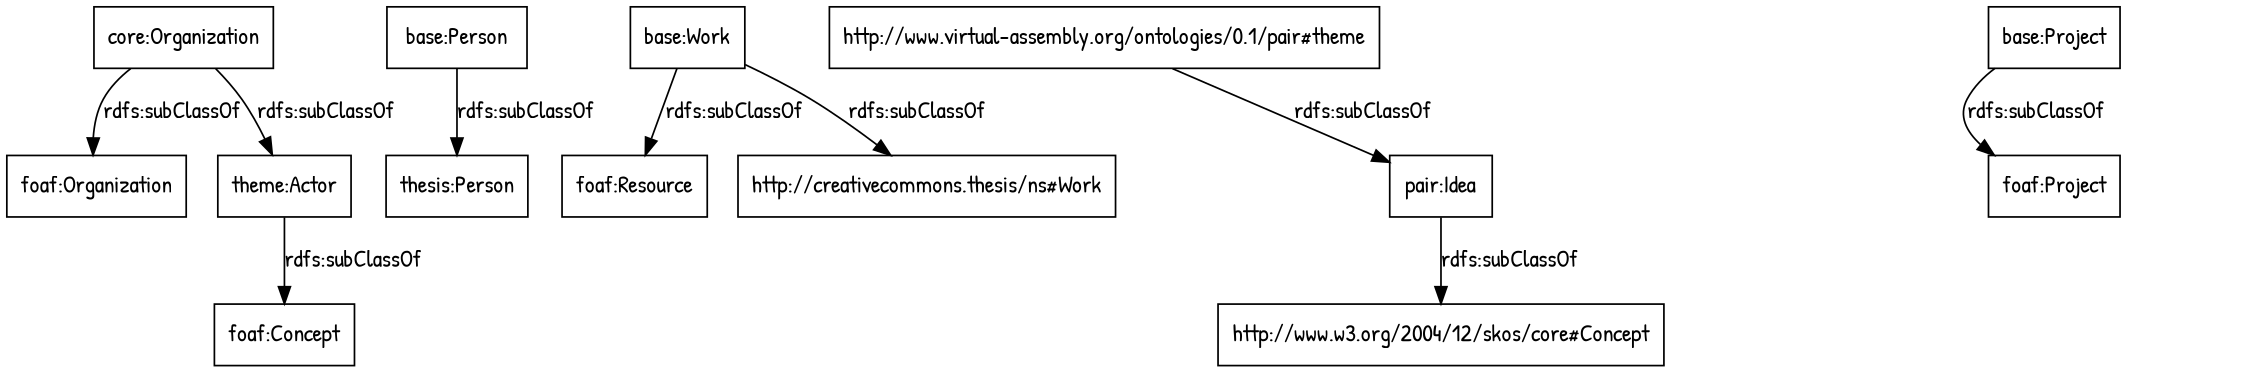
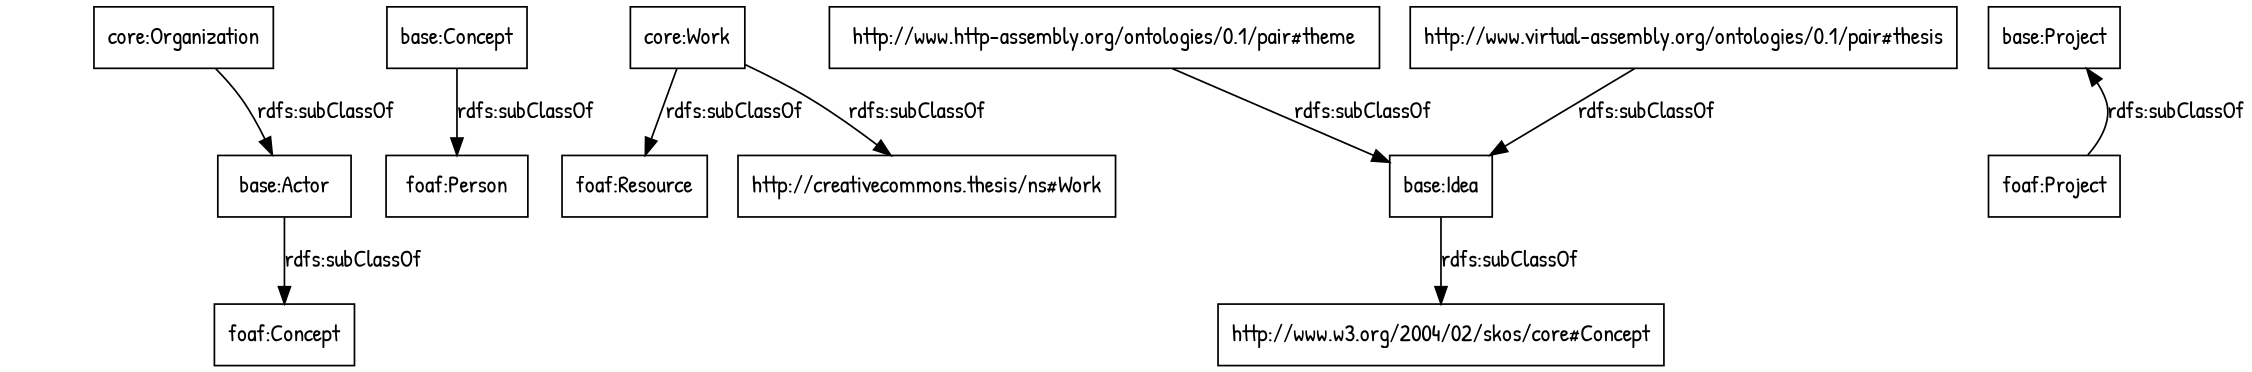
node "base:Person": label "base:Person" -> "base:Concept"
node "base:Work": label "base:Work" -> "core:Work"
node "http://www.virtual-assembly.org/ontologies/0.1/pair#theme": label "http://www.virtual-assembly.org/ontologies/0.1/pair#theme" -> "http://www.http-assembly.org/ontologies/0.1/pair#theme"
node "http://www.virtual-assembly.org/ontologies/0.1/pair#thesis": added
edge "base:Project" -> "foaf:Project": reversed
node "foaf:Organization": removed
node "theme:Actor": label "theme:Actor" -> "base:Actor"
node "thesis:Person": label "thesis:Person" -> "foaf:Person"
node "pair:Idea": label "pair:Idea" -> "base:Idea"
node "http://www.w3.org/2004/12/skos/core#Concept": label "http://www.w3.org/2004/12/skos/core#Concept" -> "http://www.w3.org/2004/02/skos/core#Concept"
